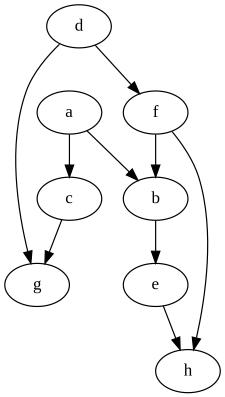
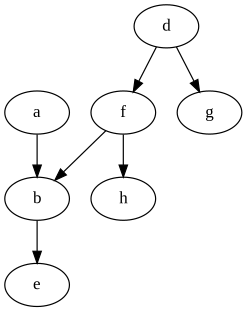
node "c": removed
edge "e" -> "h": removed
